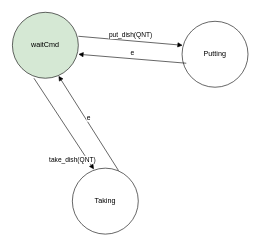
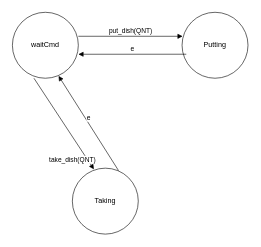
node "waitCmd": fillcolor #d5e8d4 -> #ffffff
node "Putting": moved (215, 54) -> (215, 45)
